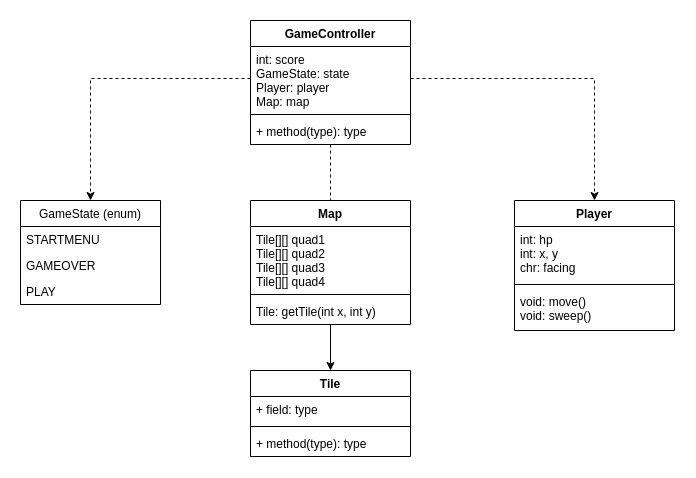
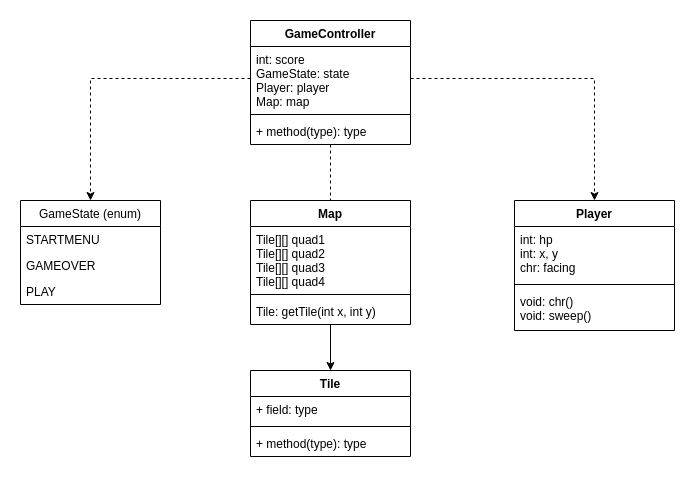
node "void: move() void: sweep()": label "void: move() void: sweep()" -> "void: chr() void: sweep()"
